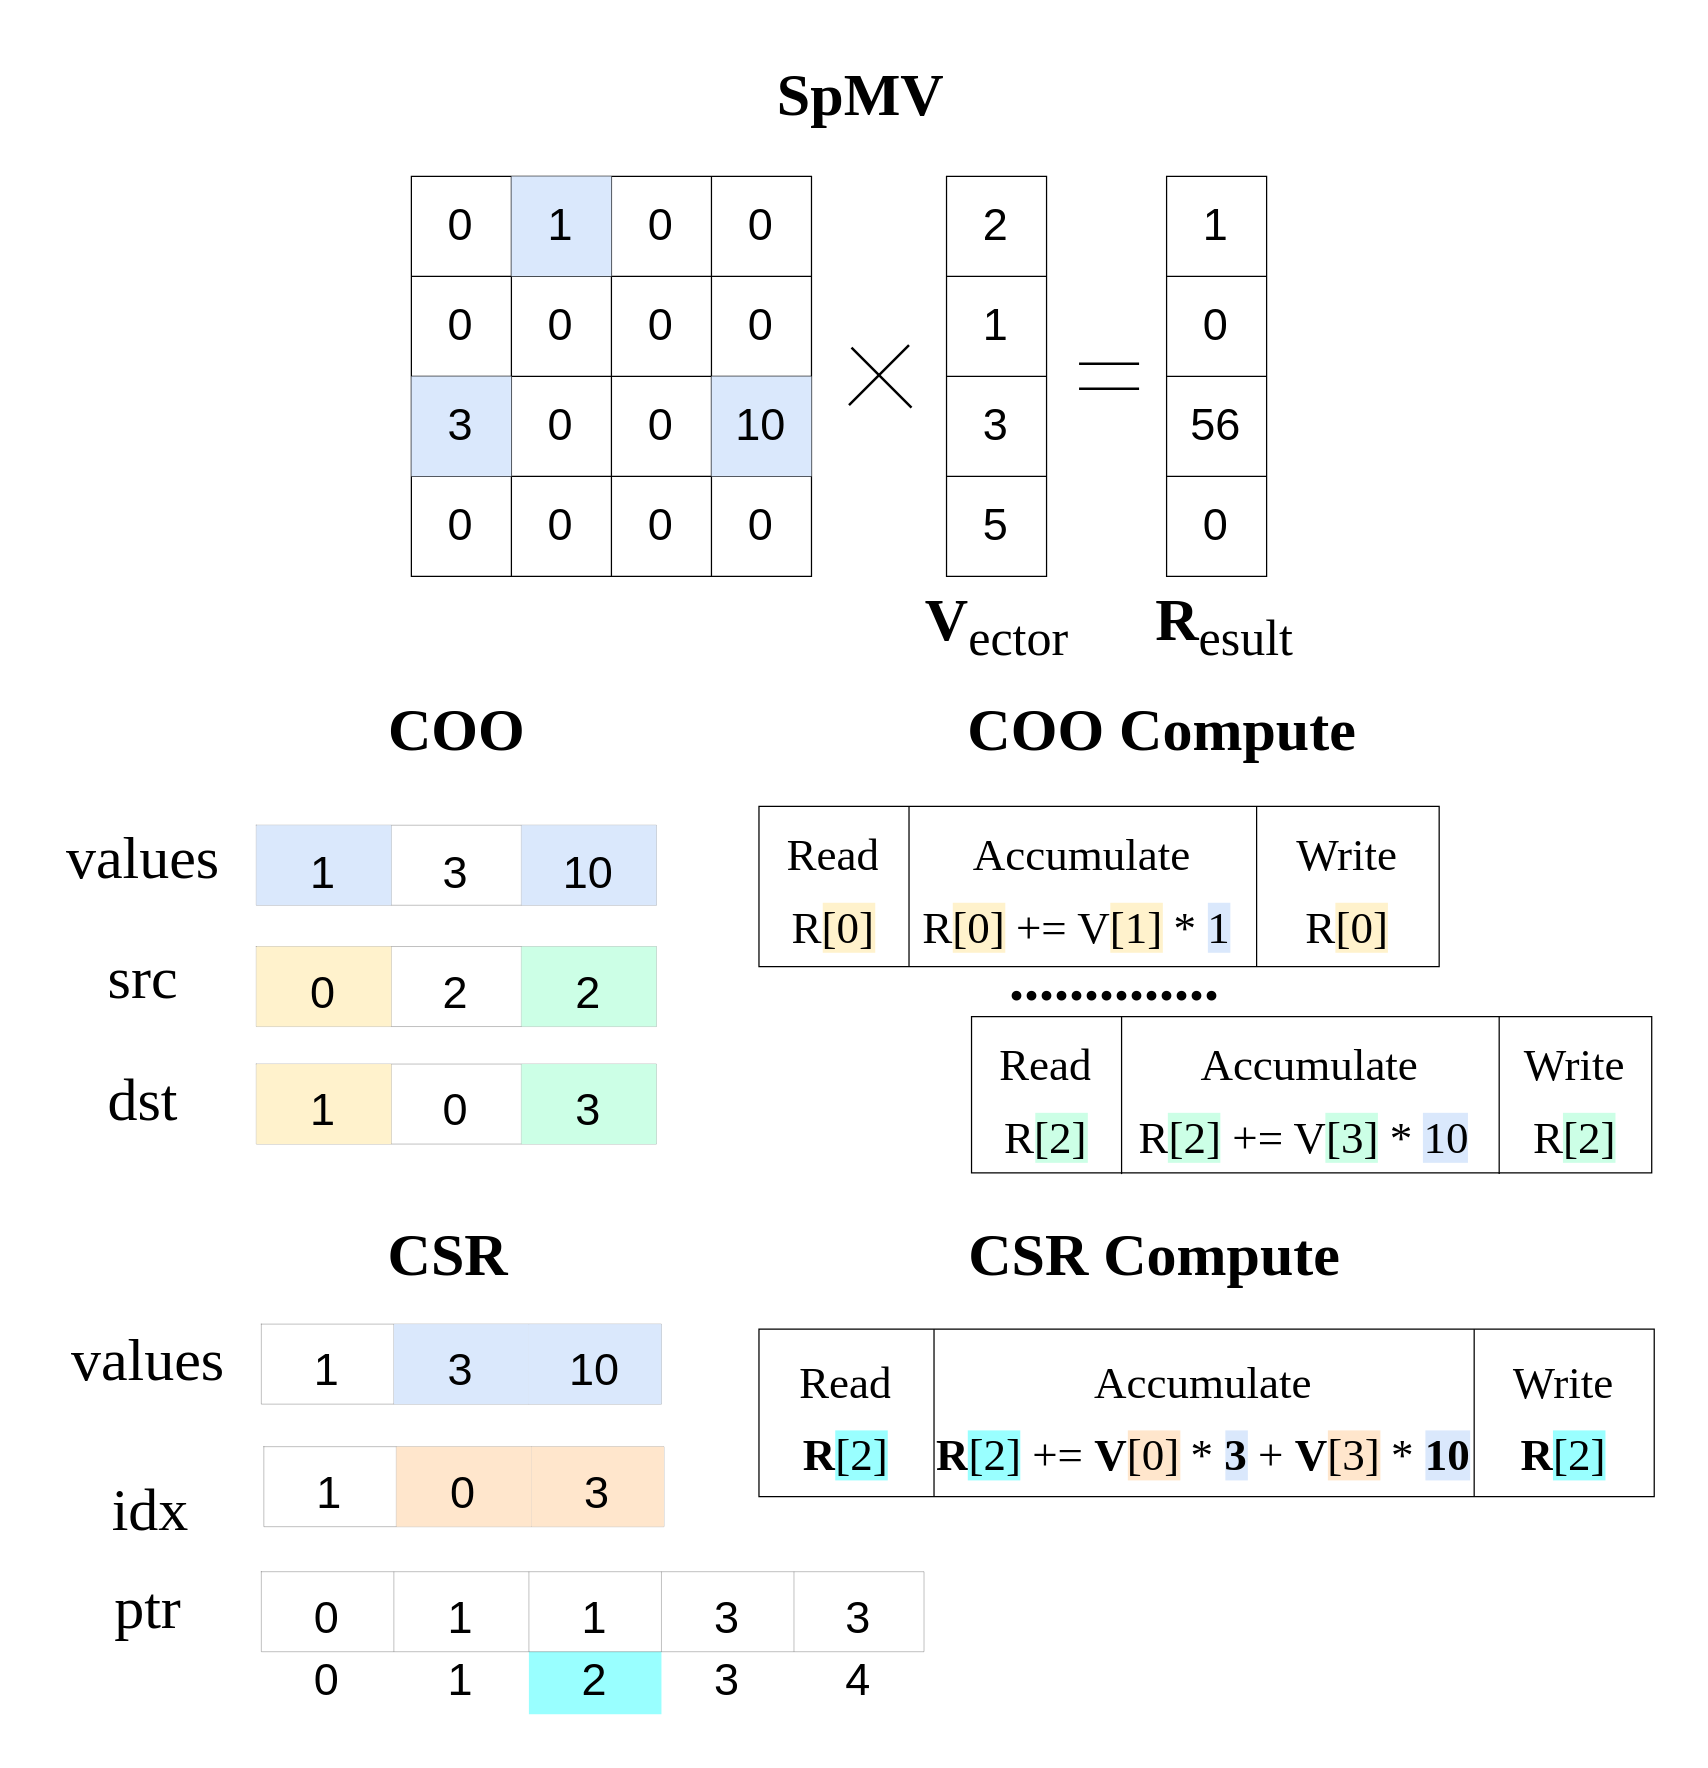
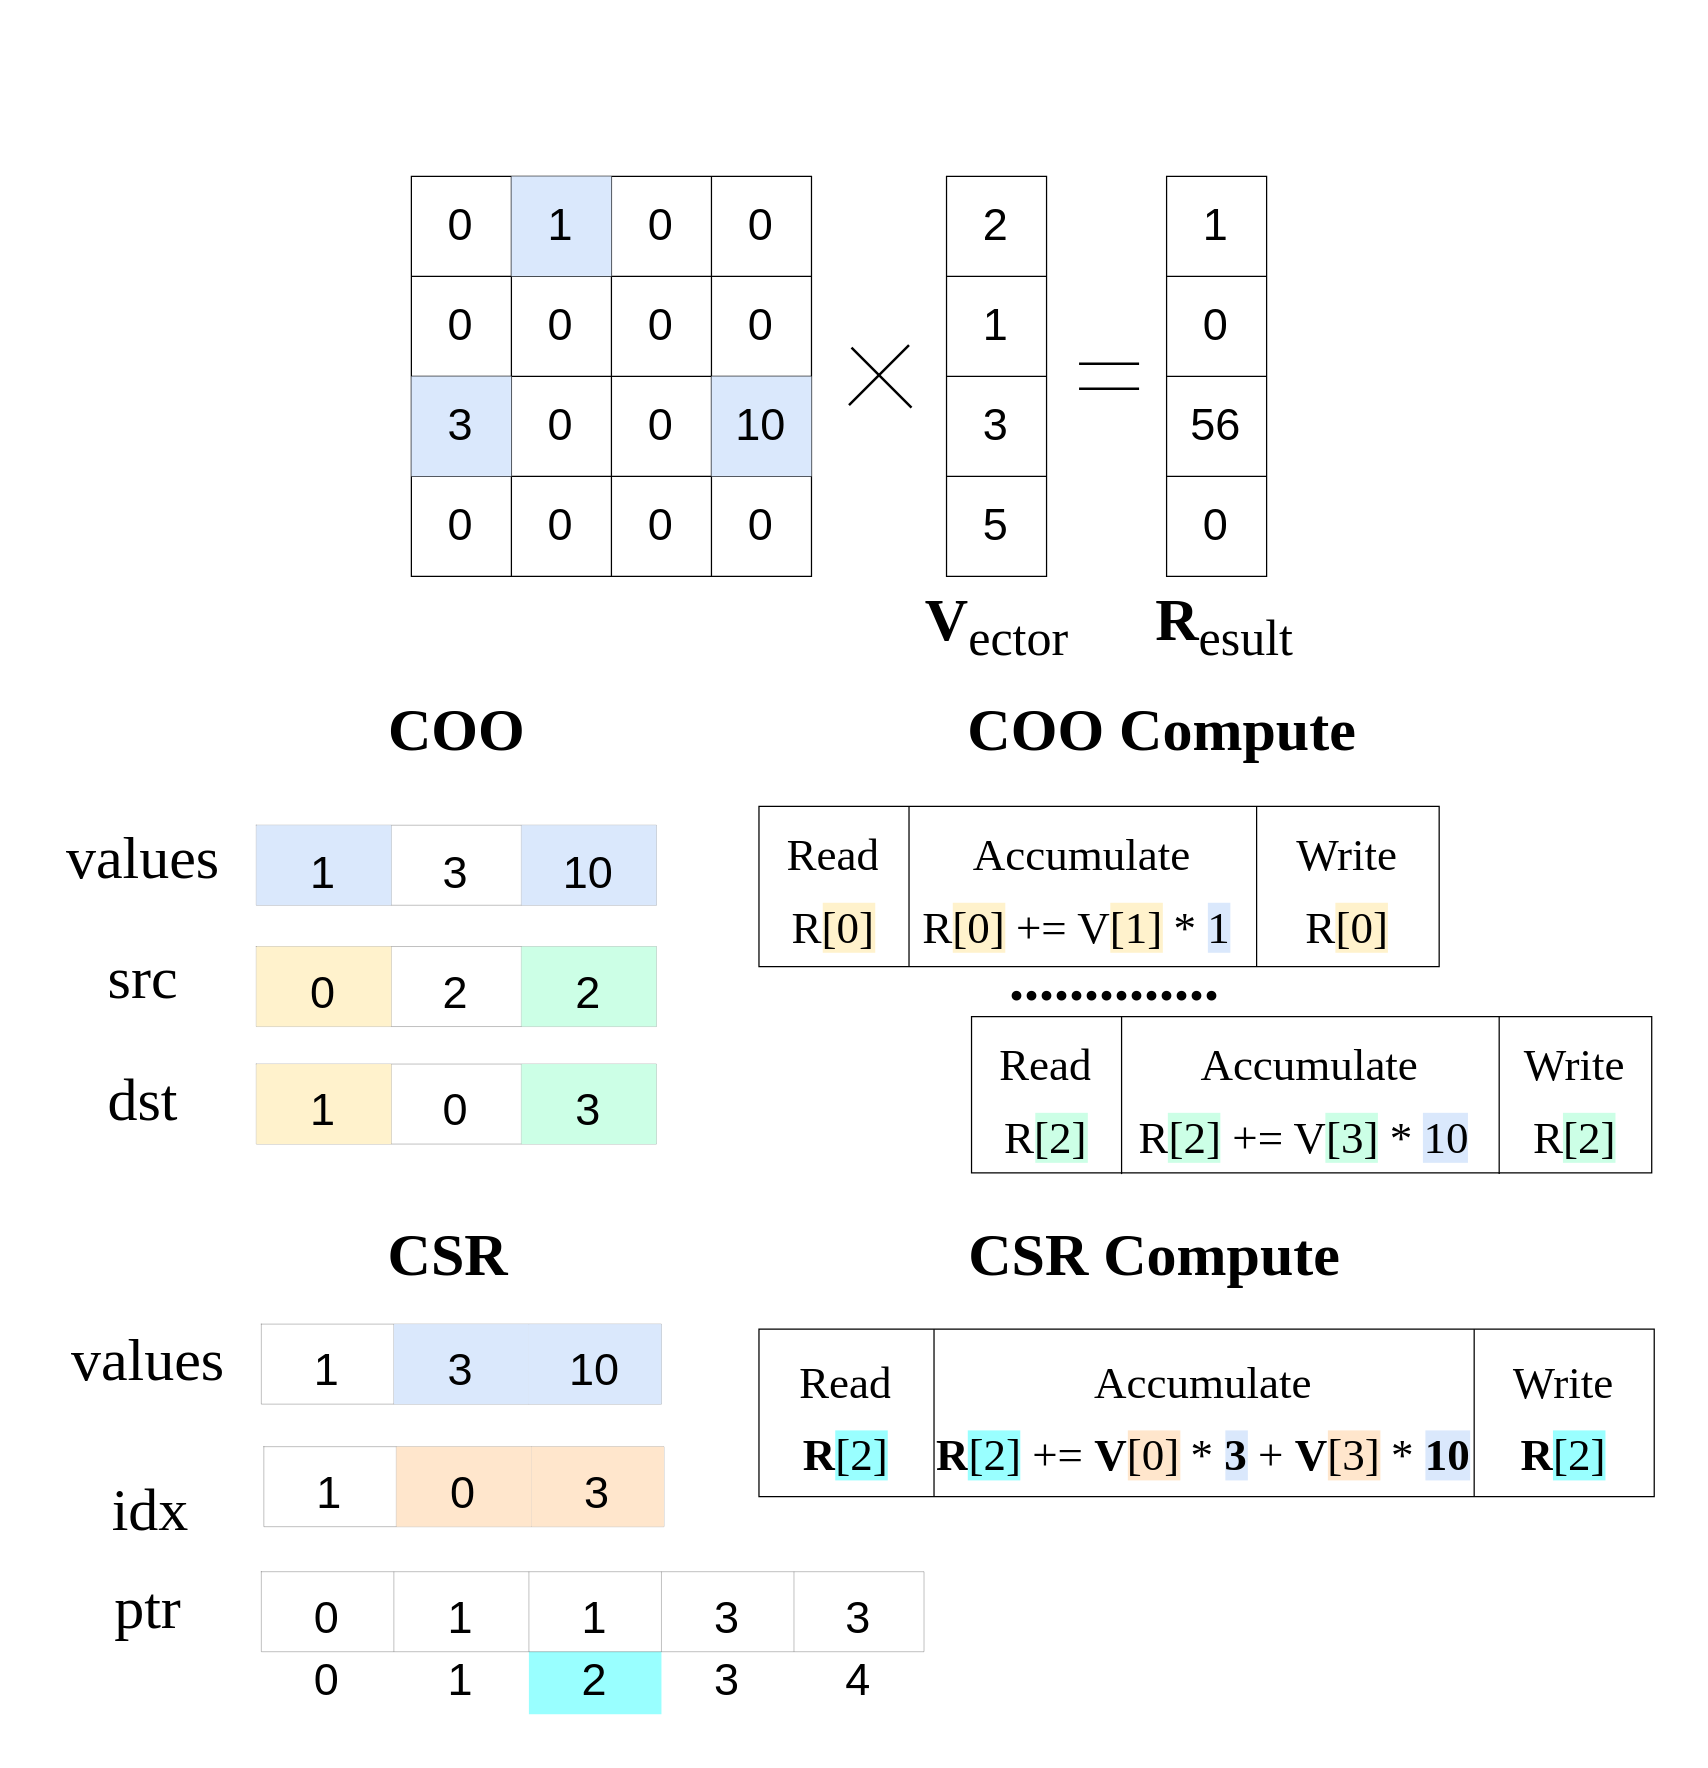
node "SpMV": removed
